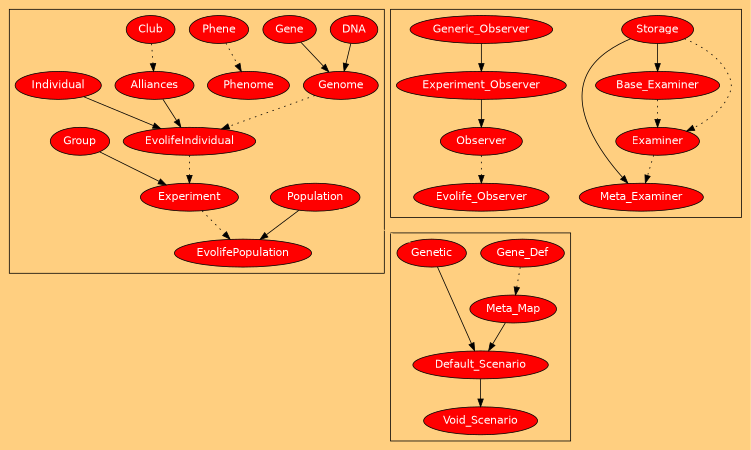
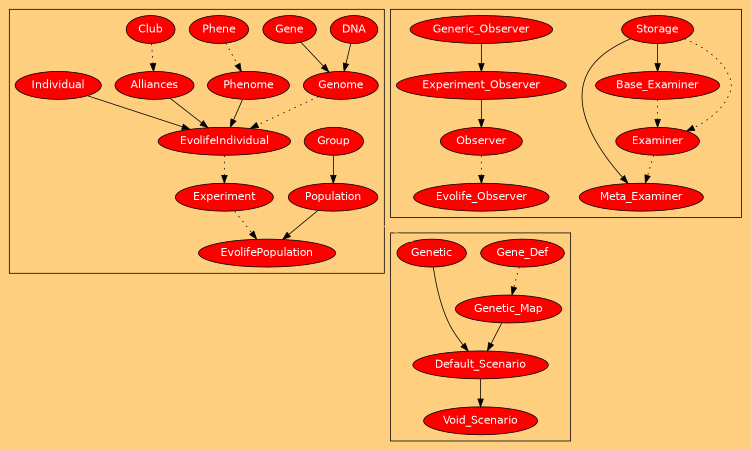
edge "Phenome" -> "EvolifeIndividual": added
edge "Group" -> "Experiment": now "Group" -> "Population"
node "Meta_Map": label "Meta_Map" -> "Genetic_Map"
